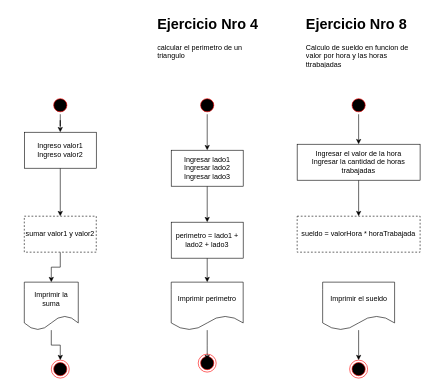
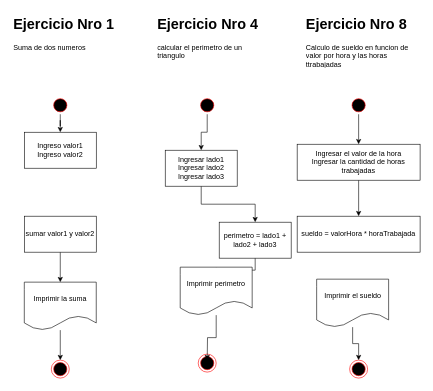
node "Ejercicio Nro 1 Suma de dos numeros": added
node "Ingresar lado1 Ingresar lado2 Ingresar lado3": moved (207, 168) -> (201, 168)
edge "Ingreso valor1 Ingreso valor2" -> "sumar valor1 y valor2": removed
node "sumar valor1 y valor2": style dashed -> solid
node "sueldo = valorHora * horaTrabajada": style dashed -> solid
node "perimetro = lado1 + lado2 + lado3": moved (207, 240) -> (255, 240)
node "Imprimir la suma": size 54x48 -> 72x48
node "Imprimir perimetro": moved (207, 306) -> (216, 291)
node "Imprimir el sueldo": moved (359, 306) -> (353, 303)
